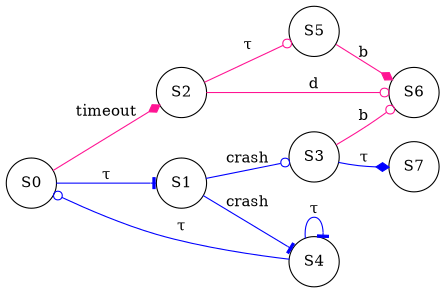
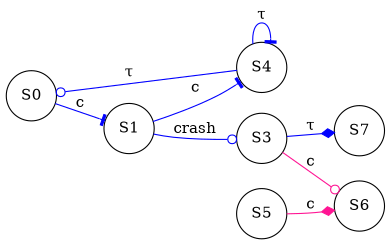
edge "S5" -> "S6": label "b" -> "c"
node "S2": removed
edge "S3" -> "S6": label "b" -> "c"
edge "S0" -> "S1": label "τ" -> "c"
edge "S1" -> "S4": label "crash" -> "c"
